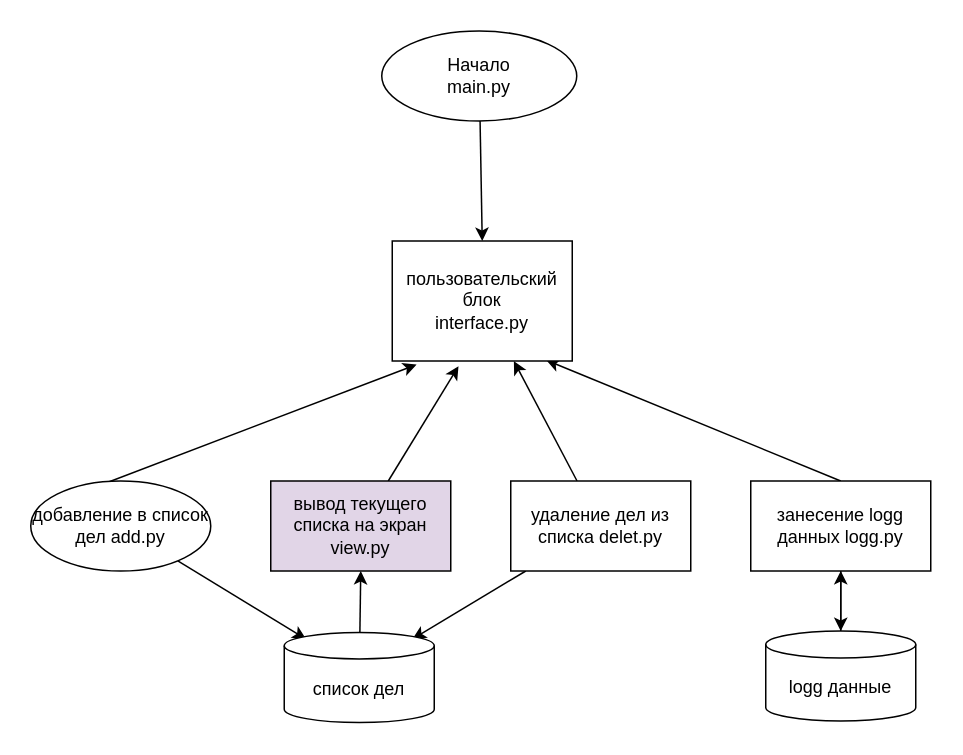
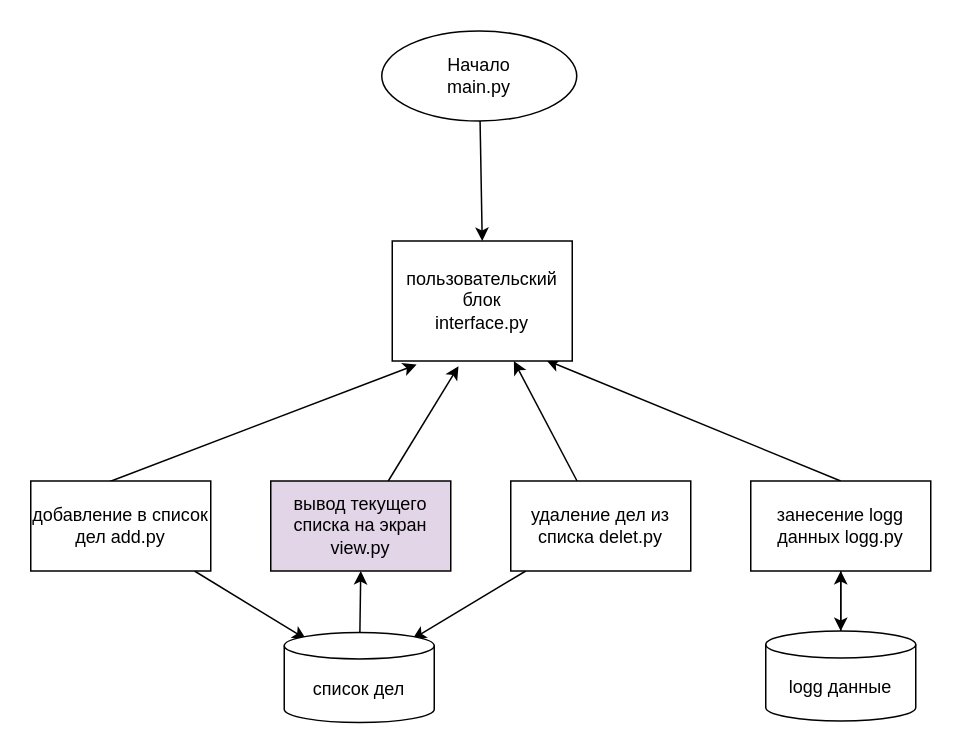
node "добавление в список дел add.py": shape ellipse -> rectangle
